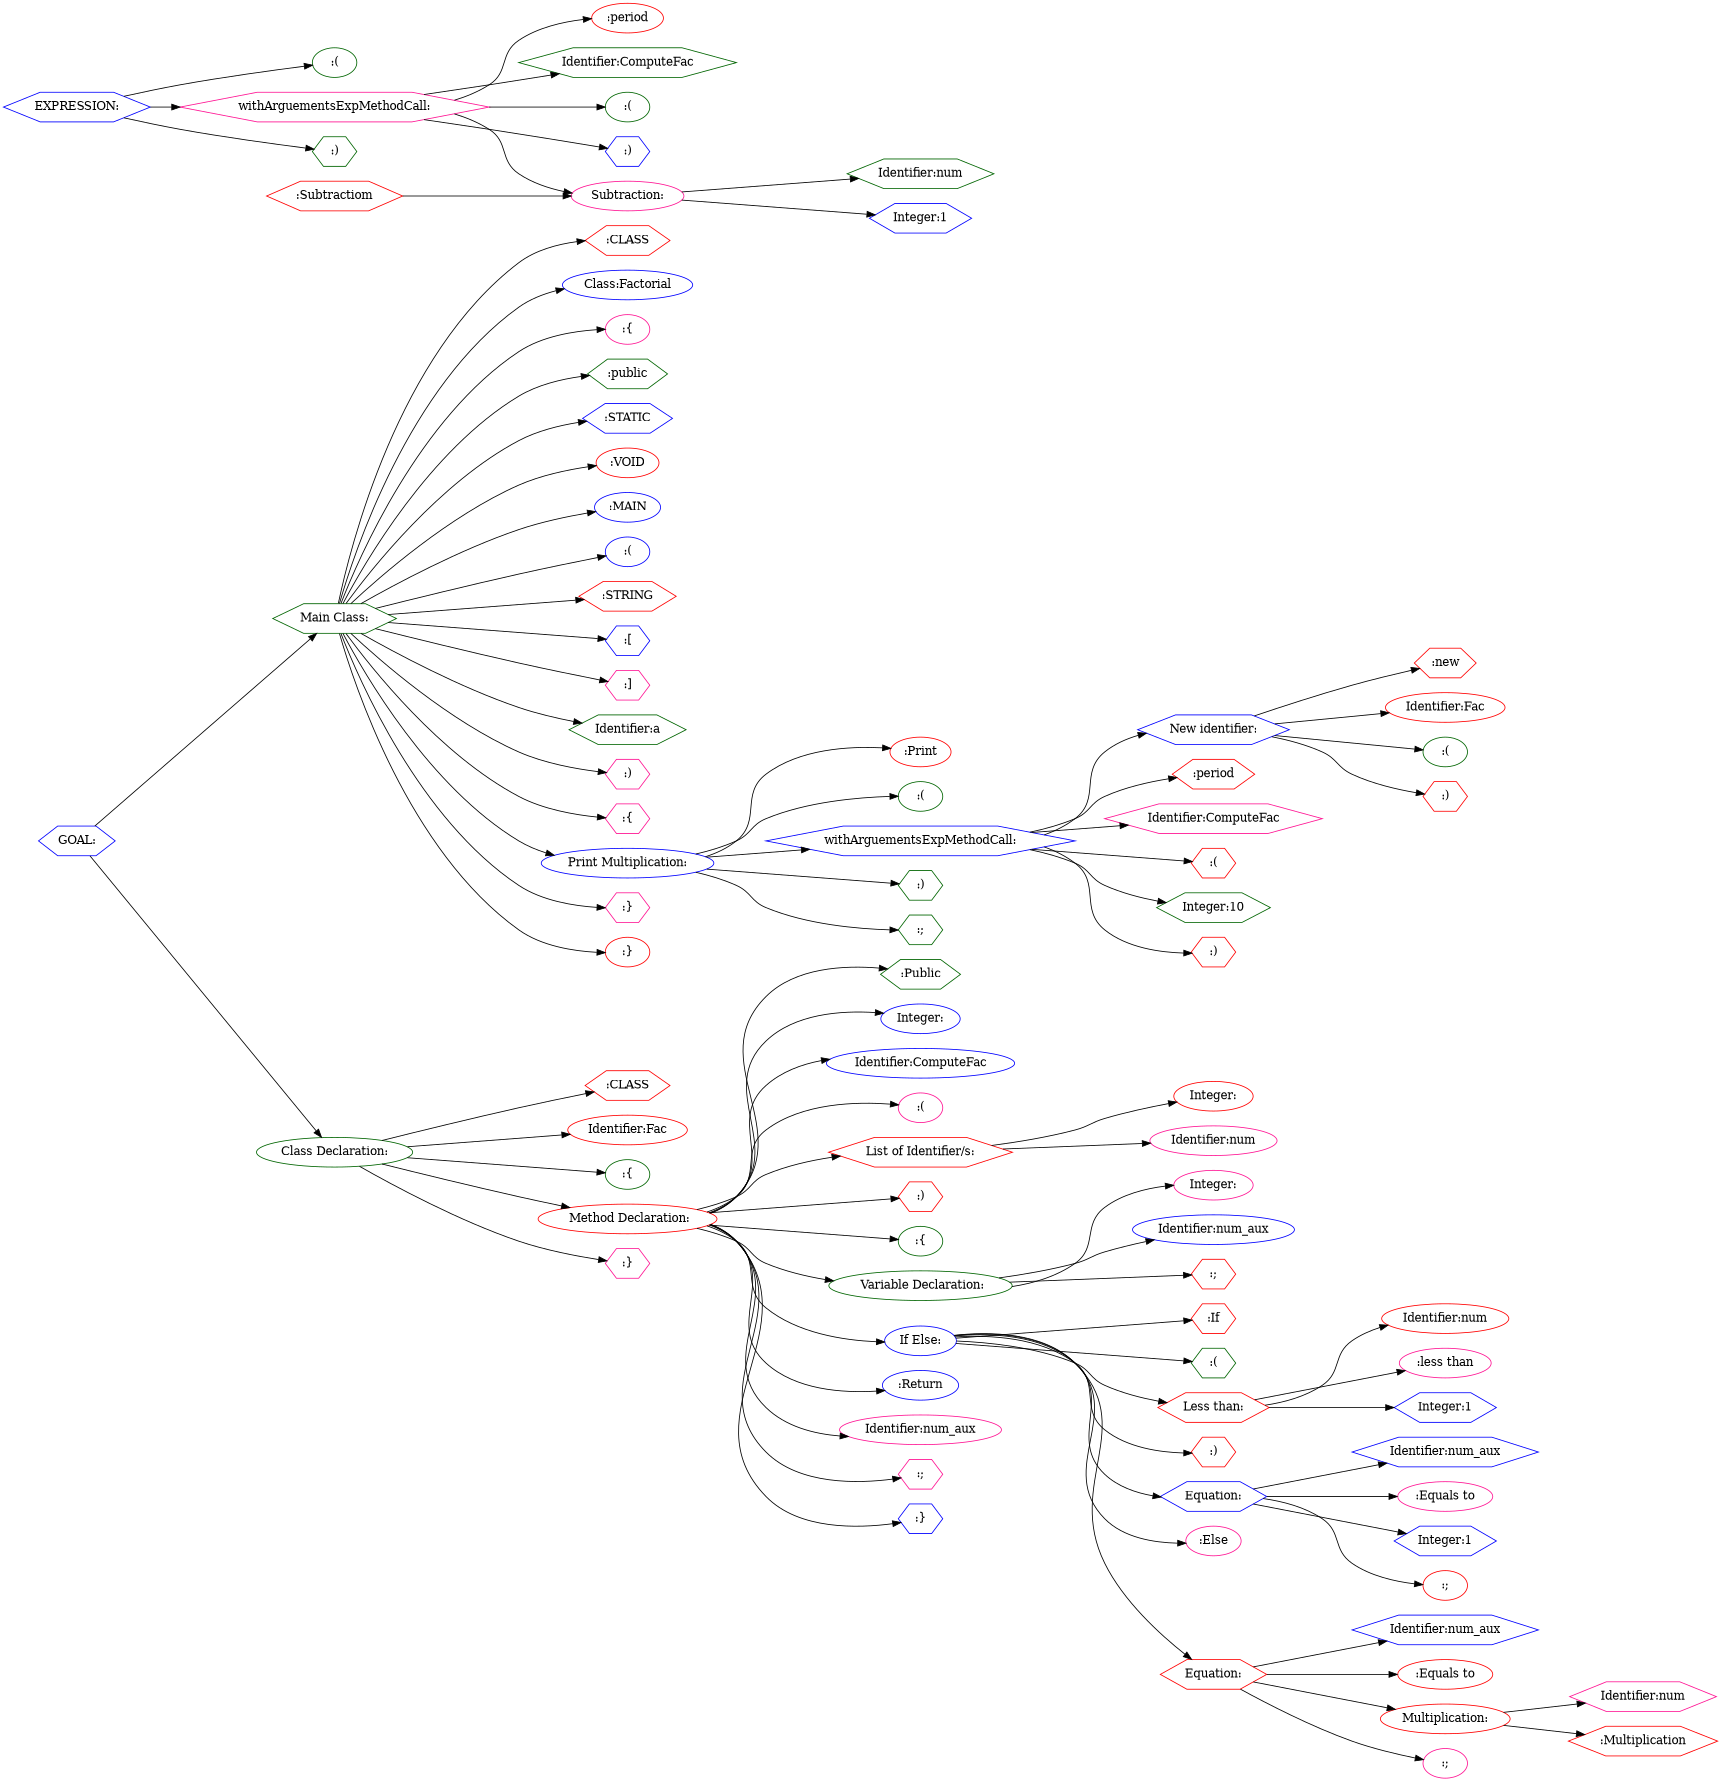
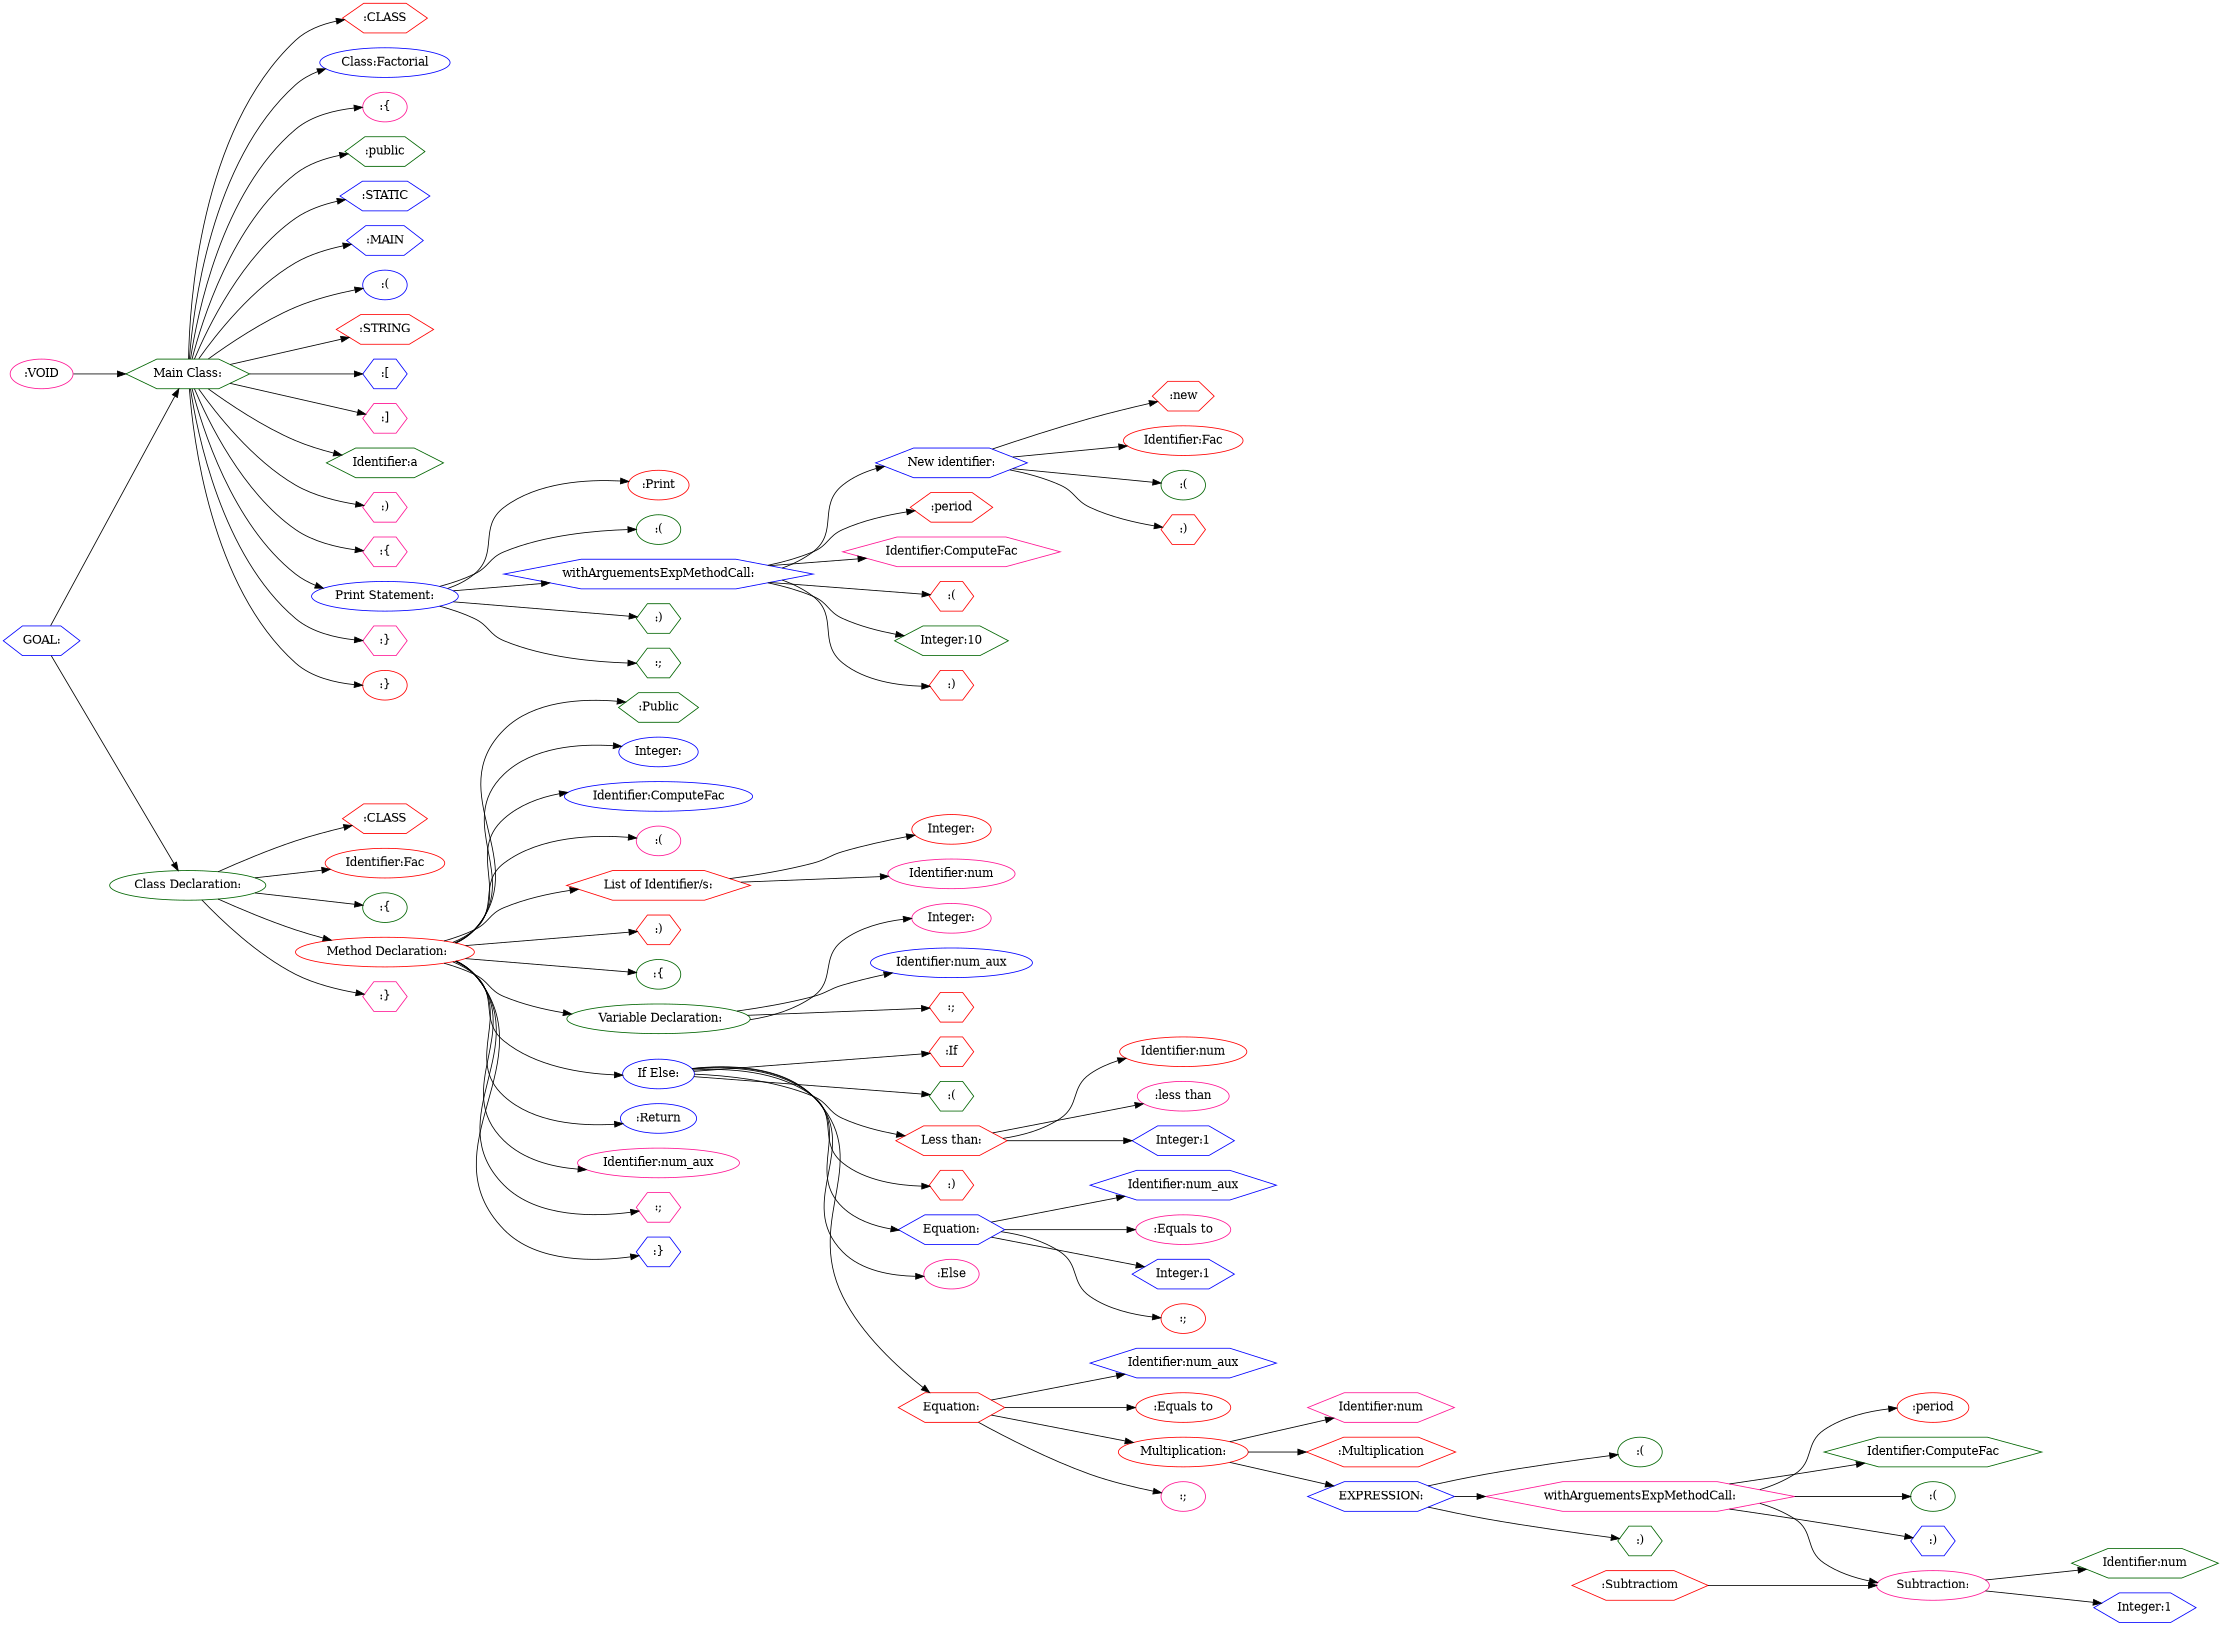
node ":VOID": color red -> deeppink
node ":MAIN": shape ellipse -> hexagon
edge "Main Class:" -> ":VOID": reversed
node "Print Multiplication:": label "Print Multiplication:" -> "Print Statement:"
edge "Multiplication:" -> "EXPRESSION:": added
